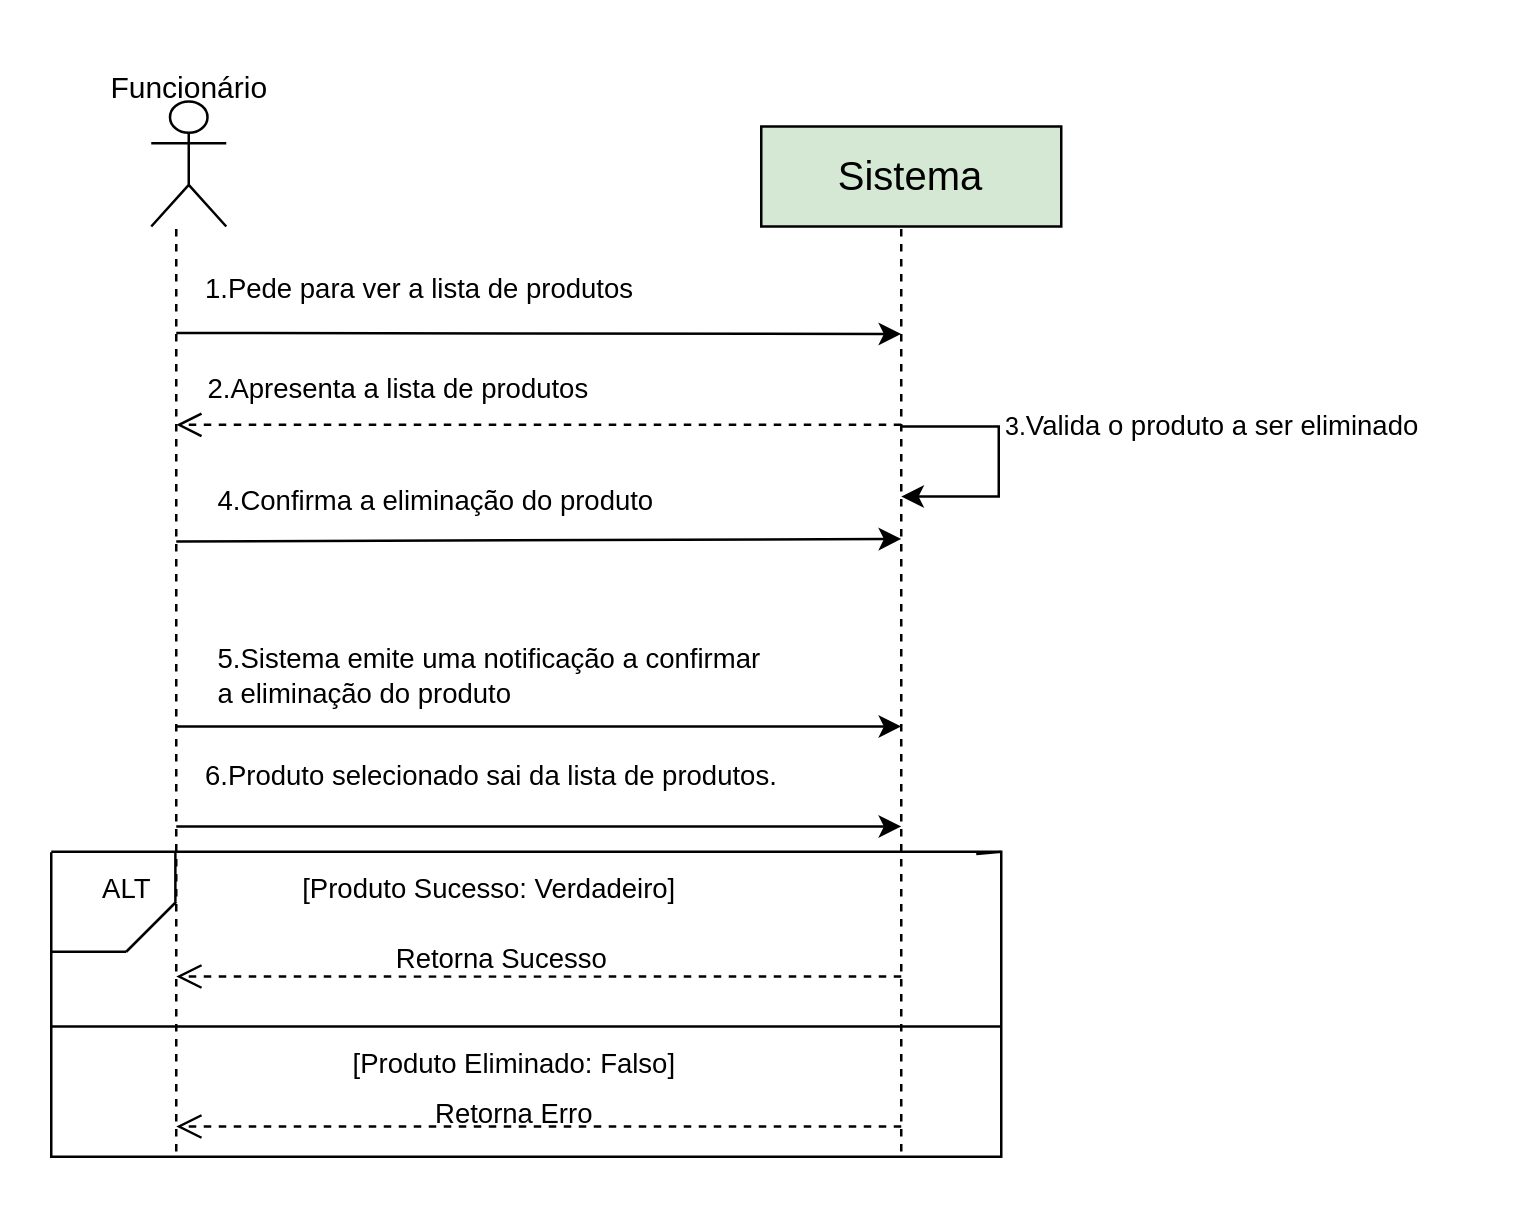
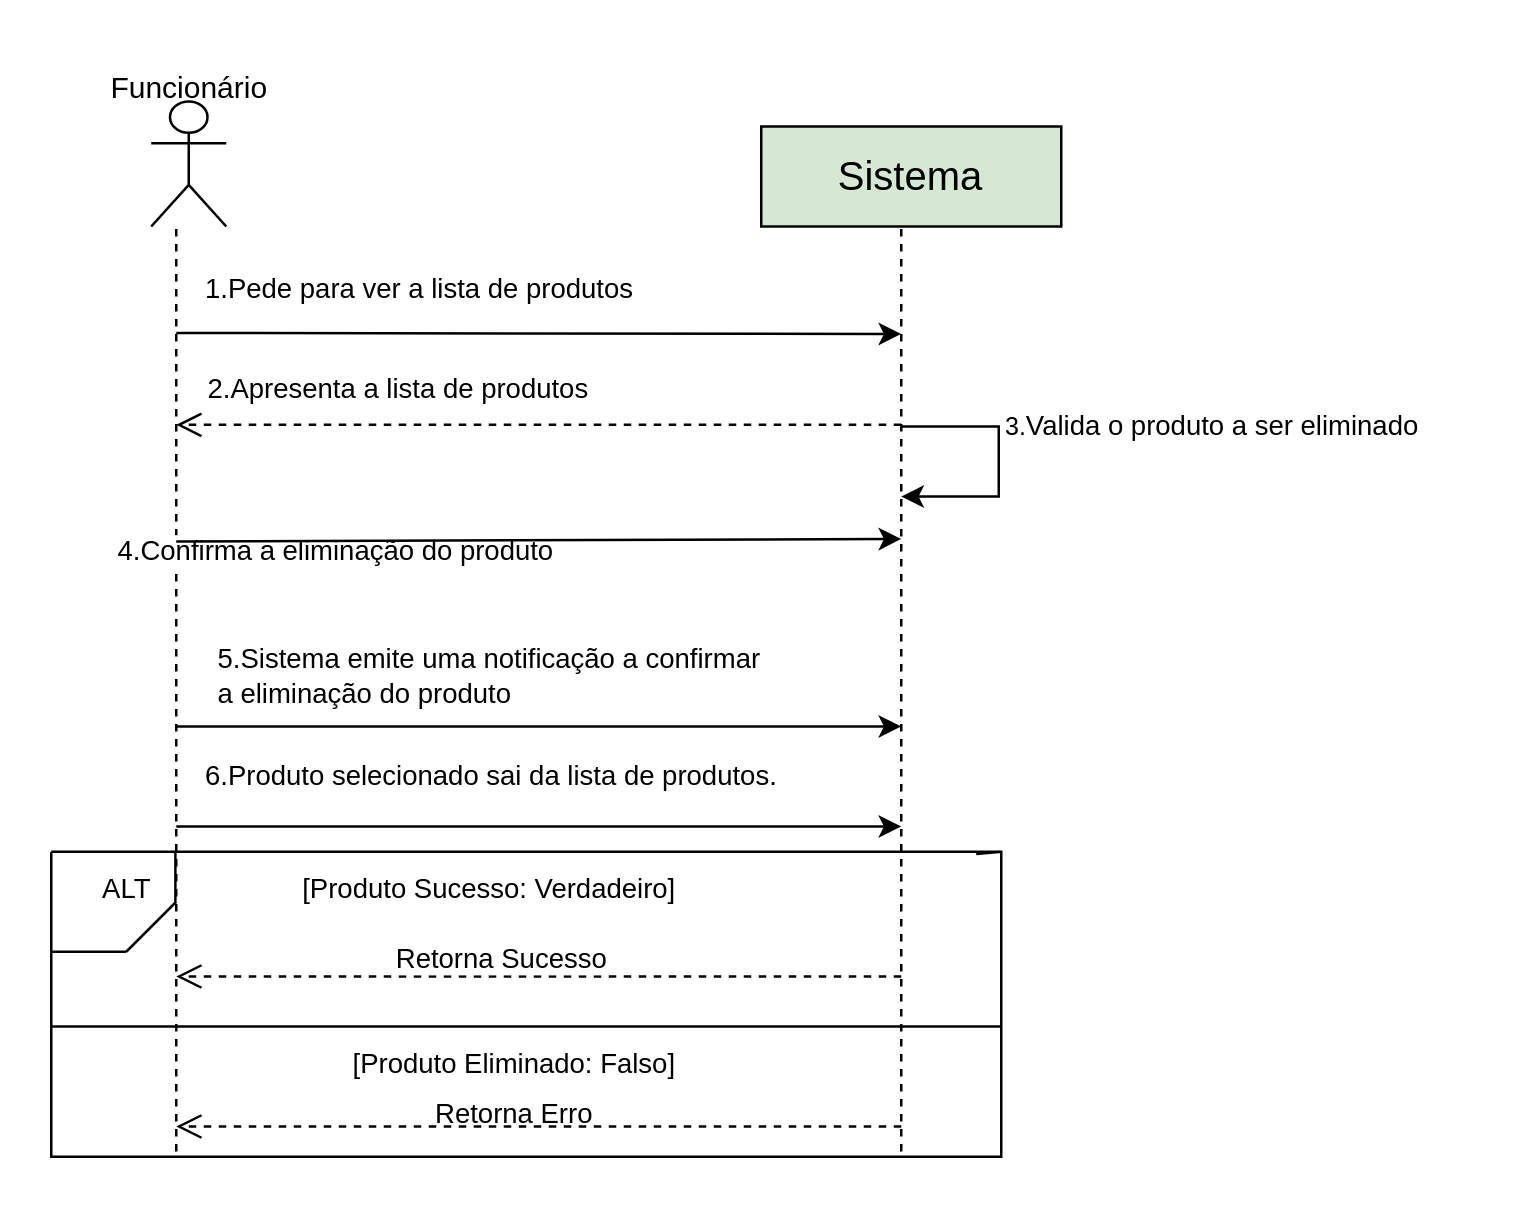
node "4.Confirma a eliminação do produto": moved (464, 501) -> (364, 551)
